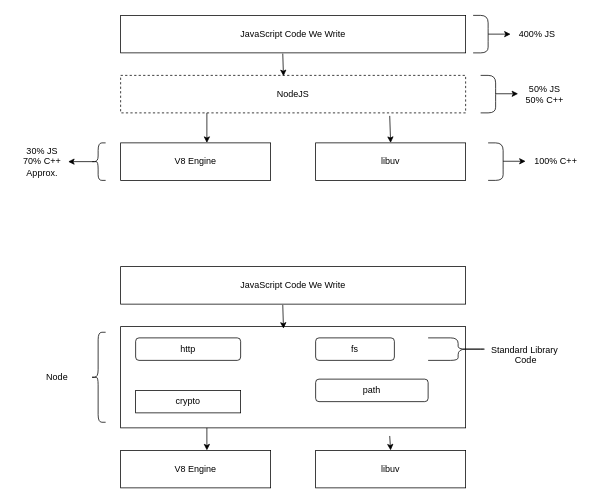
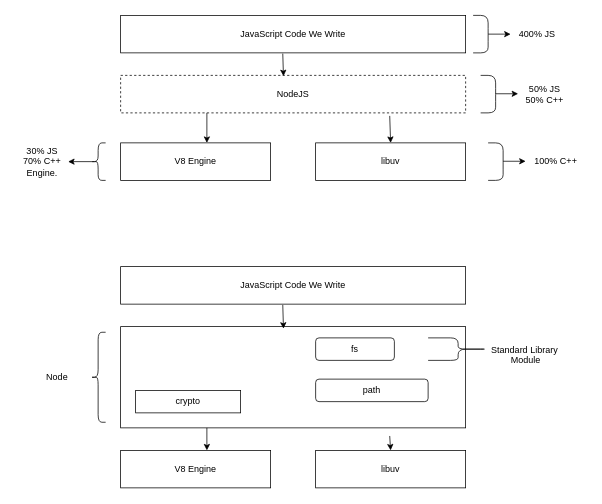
node "30% JS 70% C++ Approx.": label "30% JS 70% C++ Approx." -> "30% JS 70% C++ Engine."
node "http": removed
node "Standard Library Code": label "Standard Library Code" -> "Standard Library Module"
